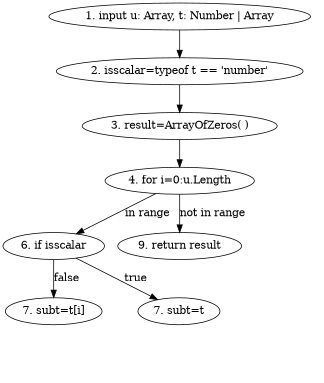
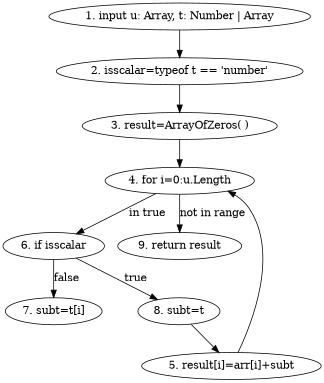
edge "4. for i=0:u.Length" -> "6. if isscalar": label "in range" -> "in true"
node "7. subt=t": label "7. subt=t" -> "8. subt=t"
node "5. result[i]=arr[i]+subt": added
